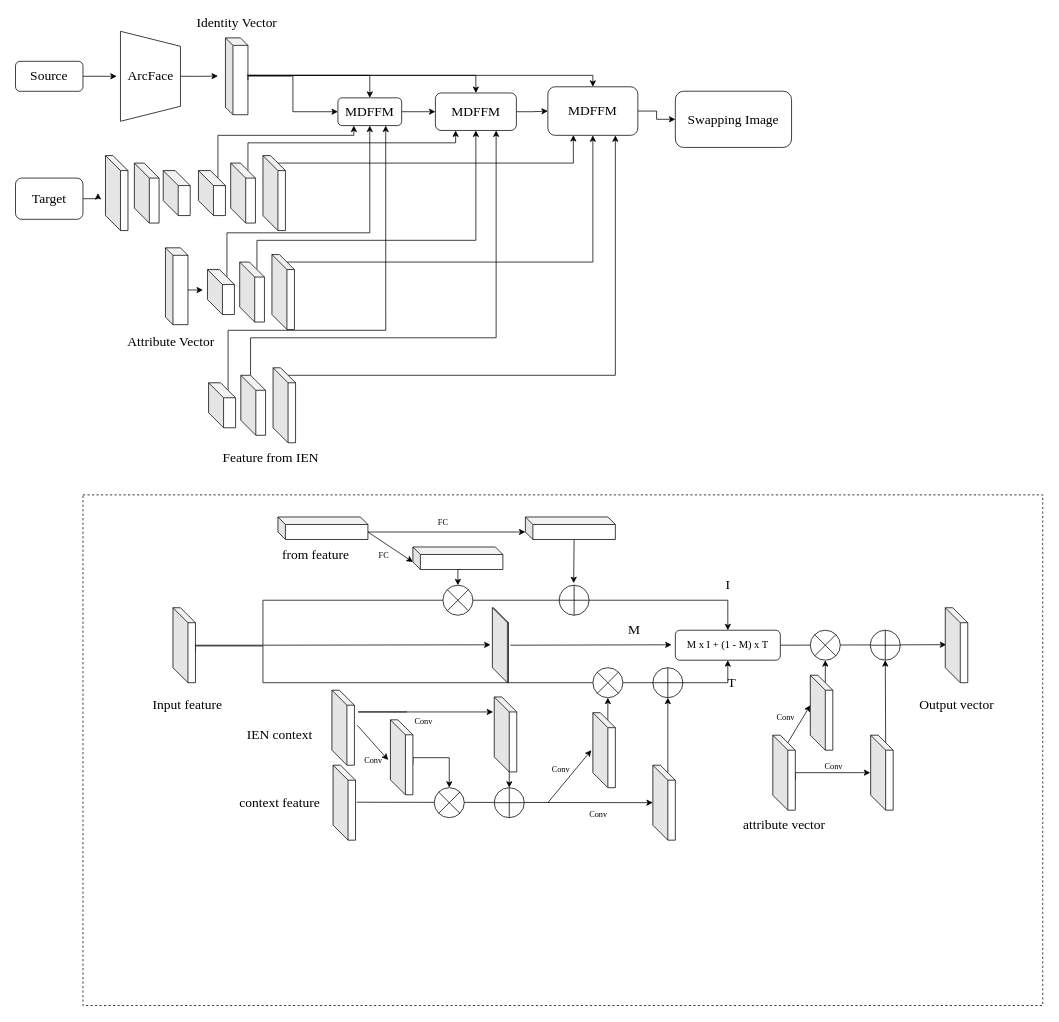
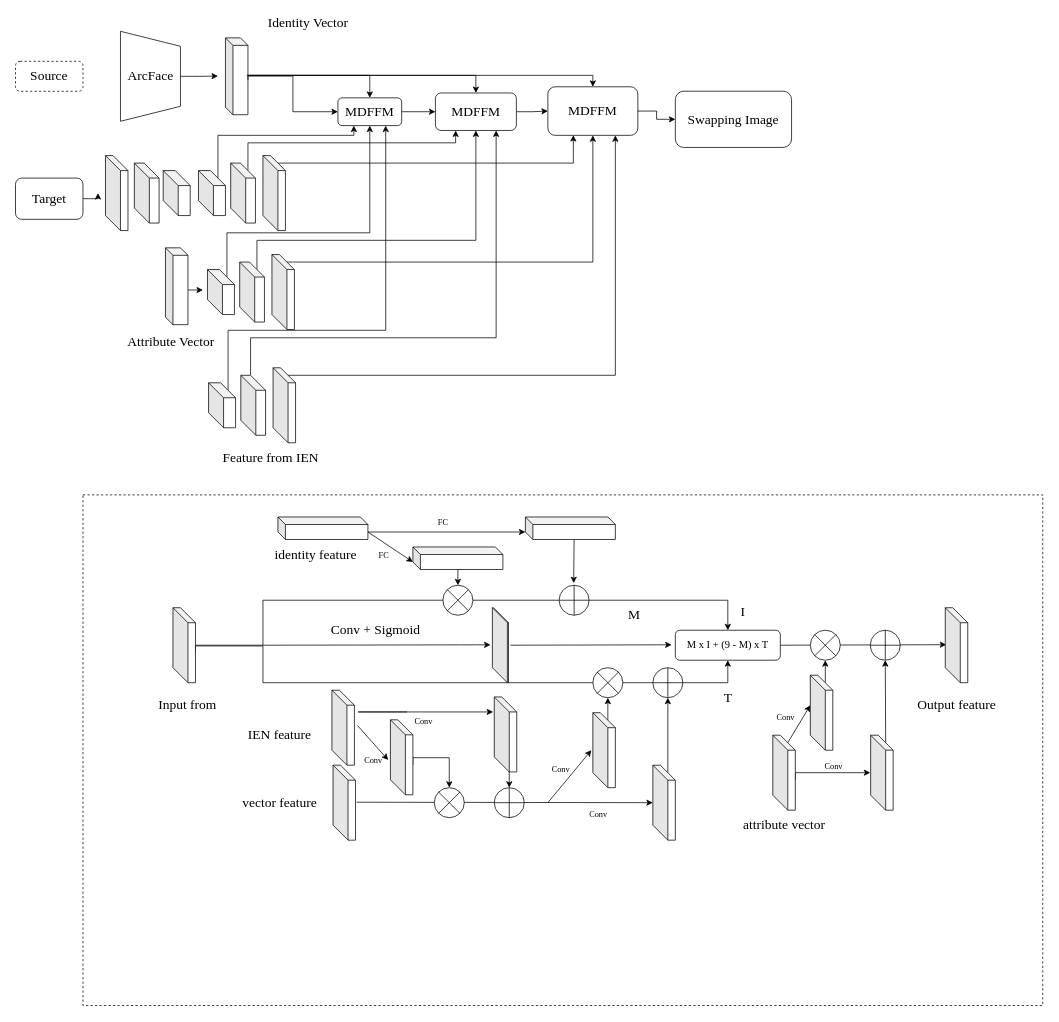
node "Identity Vector": moved (237, 23) -> (308, 23)
node "Source": style solid -> dashed
edge "Source" -> "ArcFace": removed
node "from feature": label "from feature" -> "identity feature"
node "I": moved (728, 585) -> (743, 612)
node "Conv + Sigmoid": added
node "M": moved (634, 630) -> (634, 615)
node "M x I + (1 - M) x T": label "M x I + (1 - M) x T" -> "M x I + (9 - M) x T"
node "T": moved (732, 683) -> (728, 698)
node "Input feature": label "Input feature" -> "Input from"
node "Output vector": label "Output vector" -> "Output feature"
node "IEN context": label "IEN context" -> "IEN feature"
node "context feature": label "context feature" -> "vector feature"
